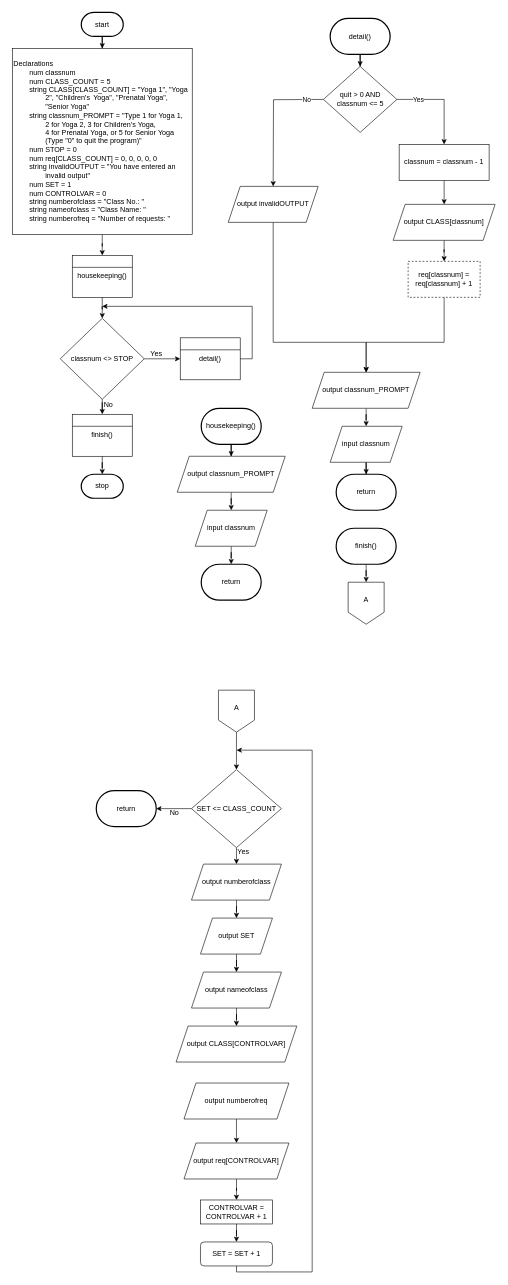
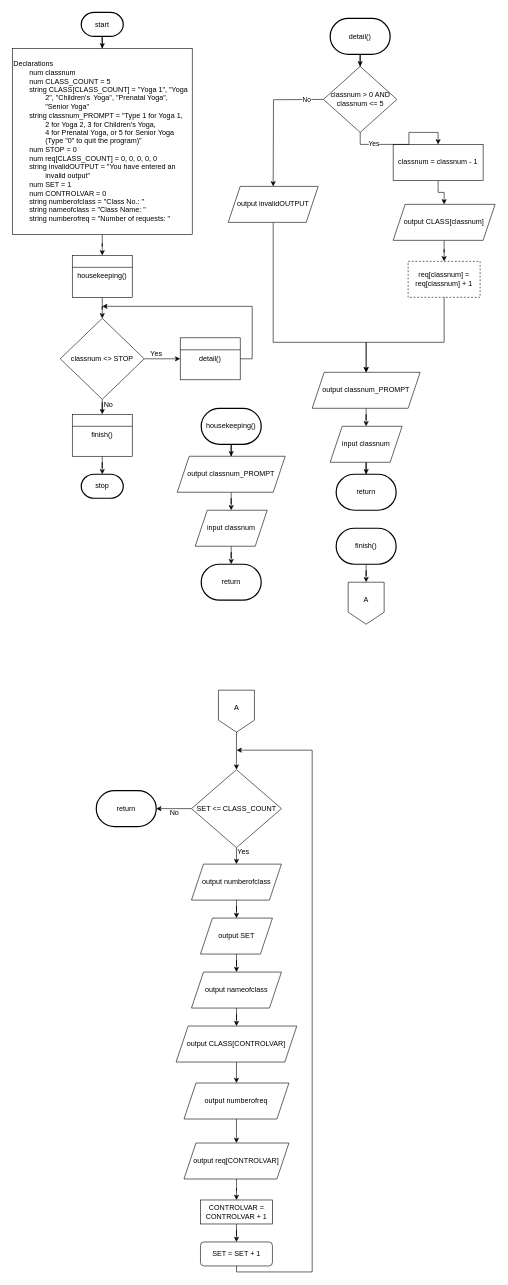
node "quit > 0 AND classnum <= 5": label "quit > 0 AND classnum <= 5" -> "classnum > 0 AND classnum <= 5"
node "classnum = classnum - 1": moved (444, 162) -> (438, 162)
edge "output CLASS[CONTROLVAR]" -> "output numberofreq": added
